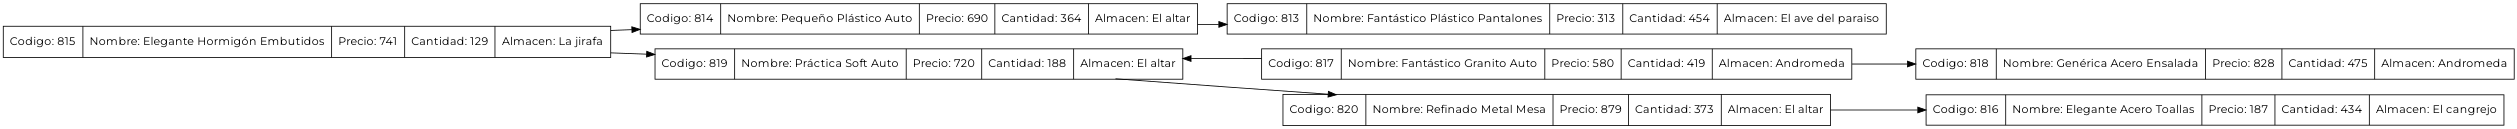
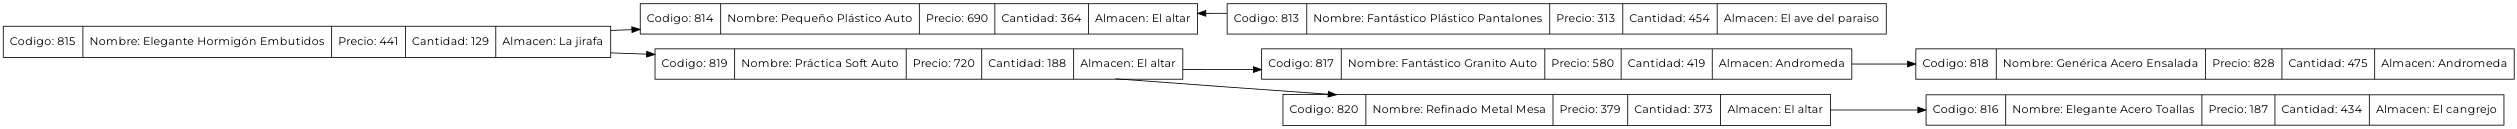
edge "Codigo: 814" -> "Codigo: 813": reversed
node "Codigo: 815": text "Precio: 741" -> "Precio: 441"
edge "Codigo: 817" -> "Codigo: 819": reversed
node "Codigo: 820": text "Precio: 879" -> "Precio: 379"
